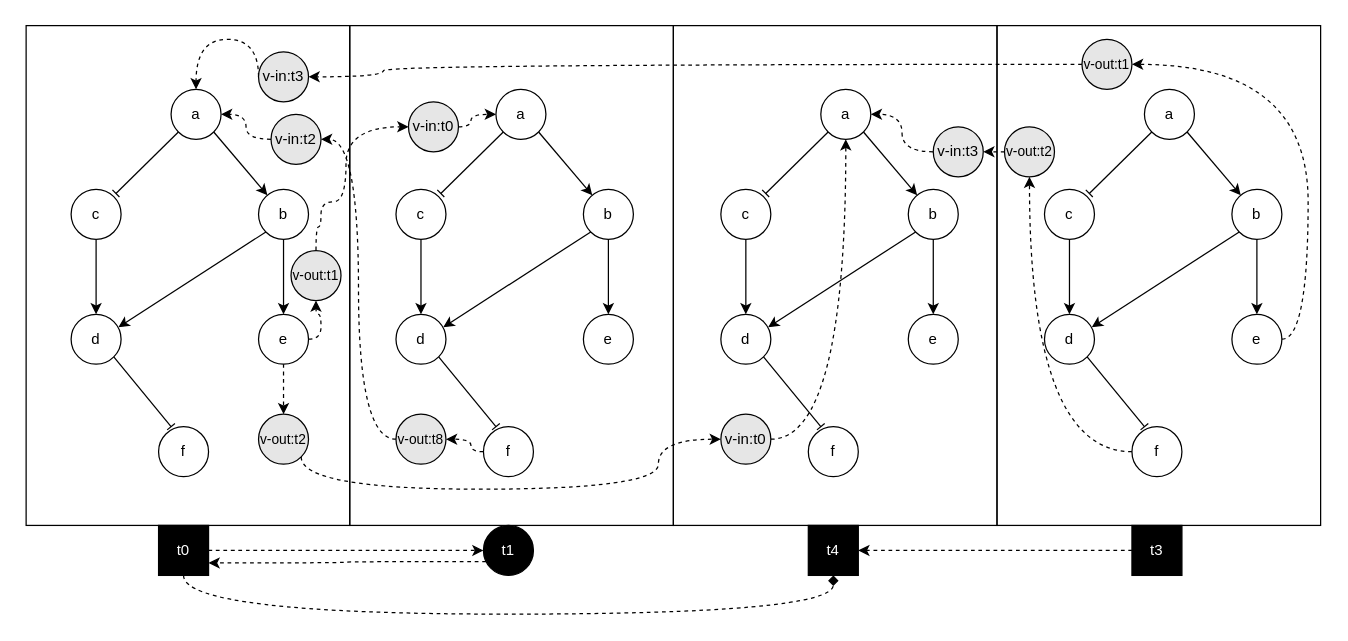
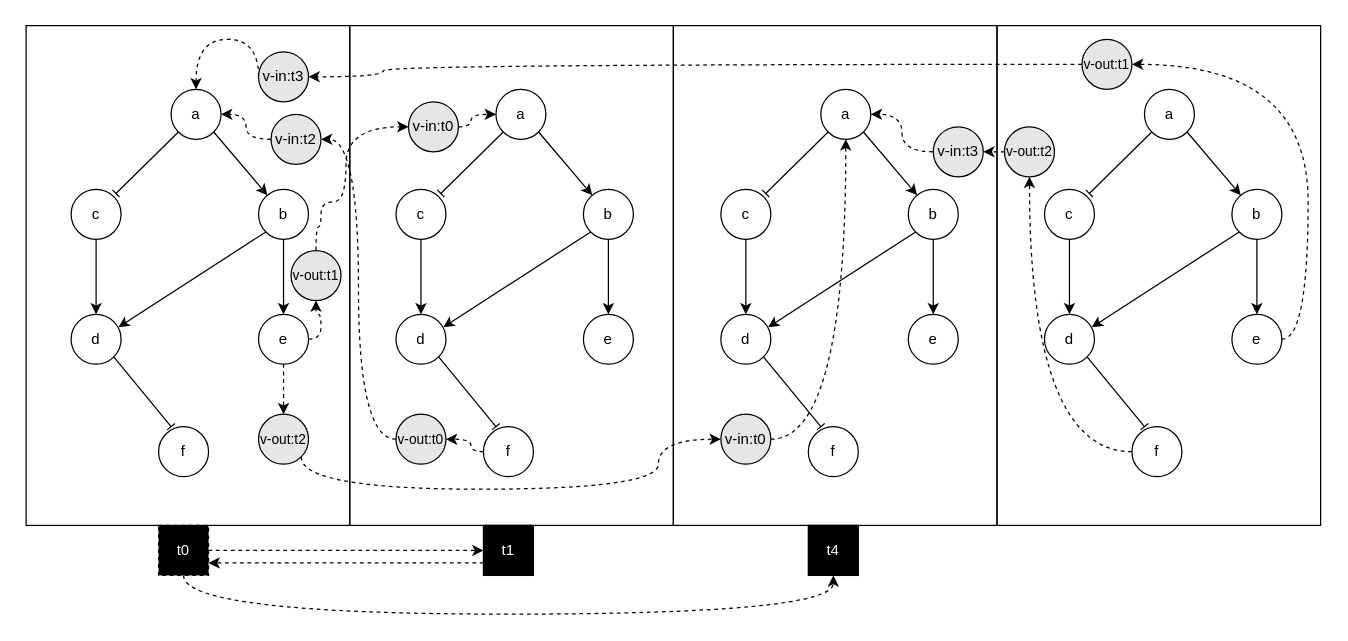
node "v-out:t8": label "v-out:t8" -> "v-out:t0"
node "t0": style solid -> dashed
node "t1": shape ellipse -> rectangle
edge "t3" -> "t4": removed
node "t3": removed
edge "t0" -> "t4": arrowhead diamond -> classic
